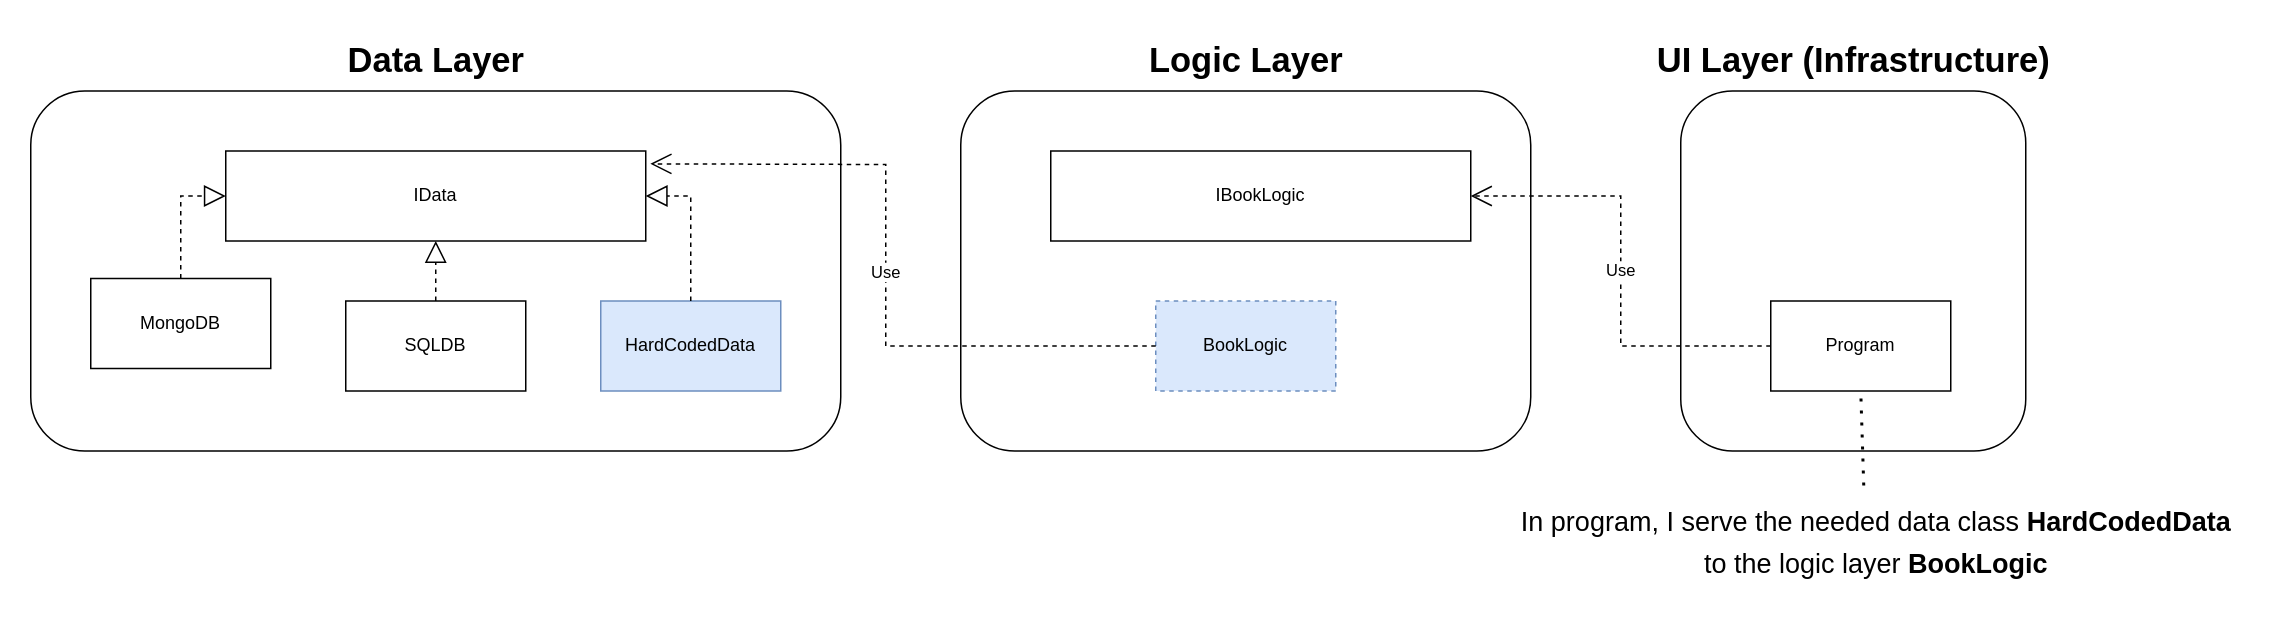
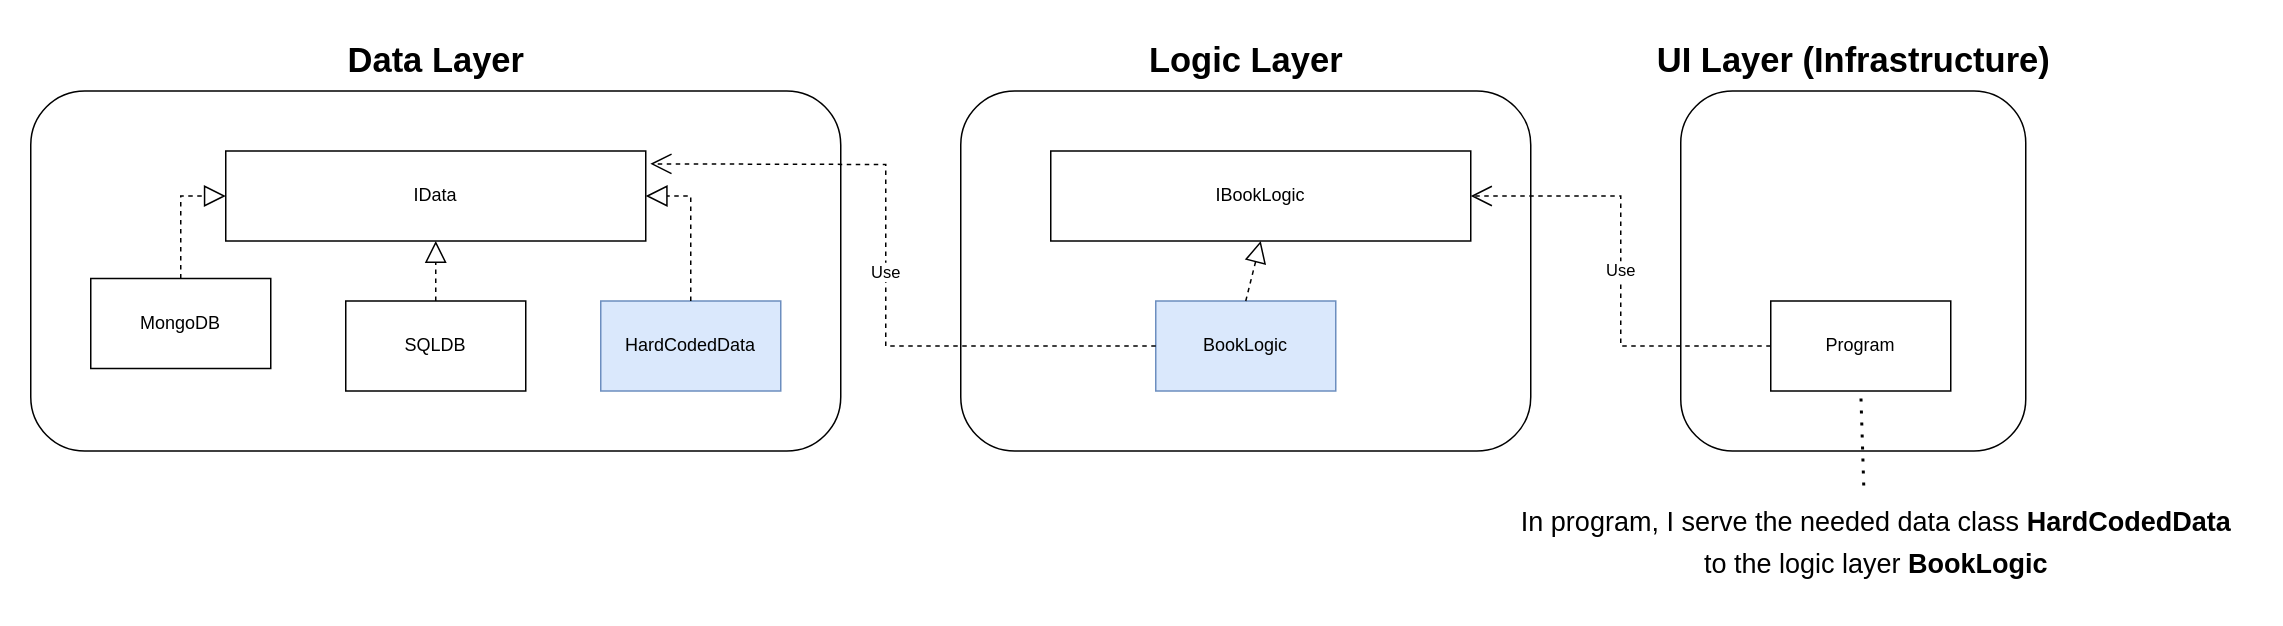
edge "BookLogic" -> "IBookLogic": added
node "BookLogic": style dashed -> solid
